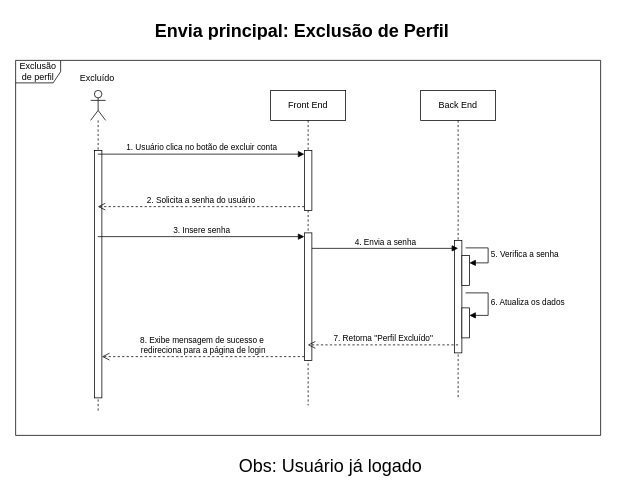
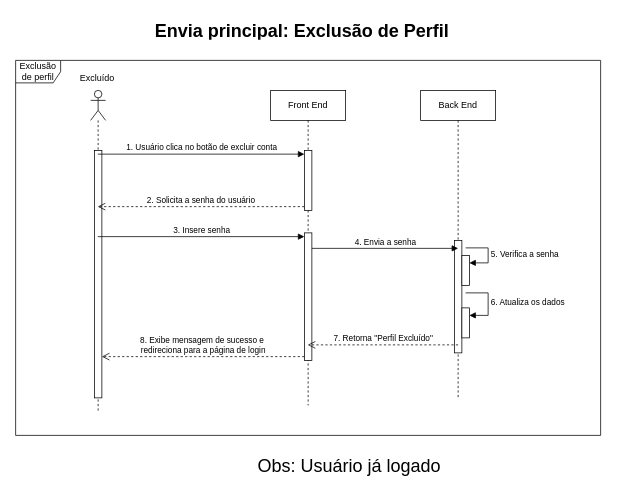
node "Obs: Usuário já logado": moved (330, 469) -> (349, 469)
